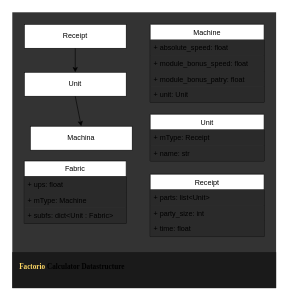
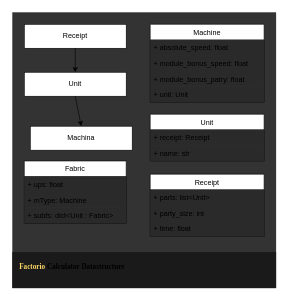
node "+ mType: Receipt": label "+ mType: Receipt" -> "+ receipt: Receipt"
